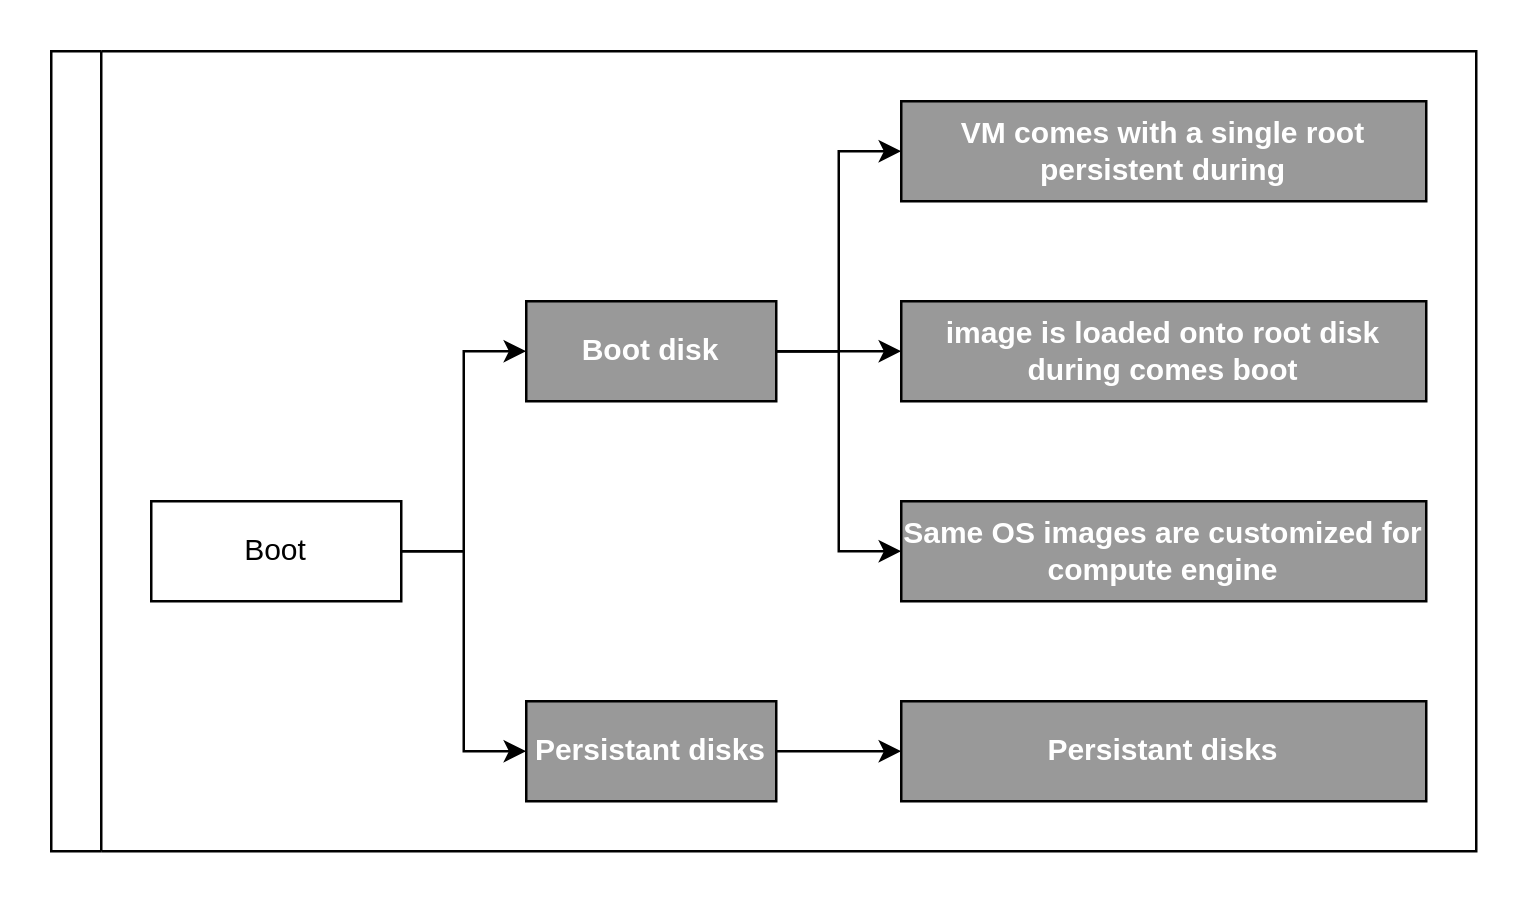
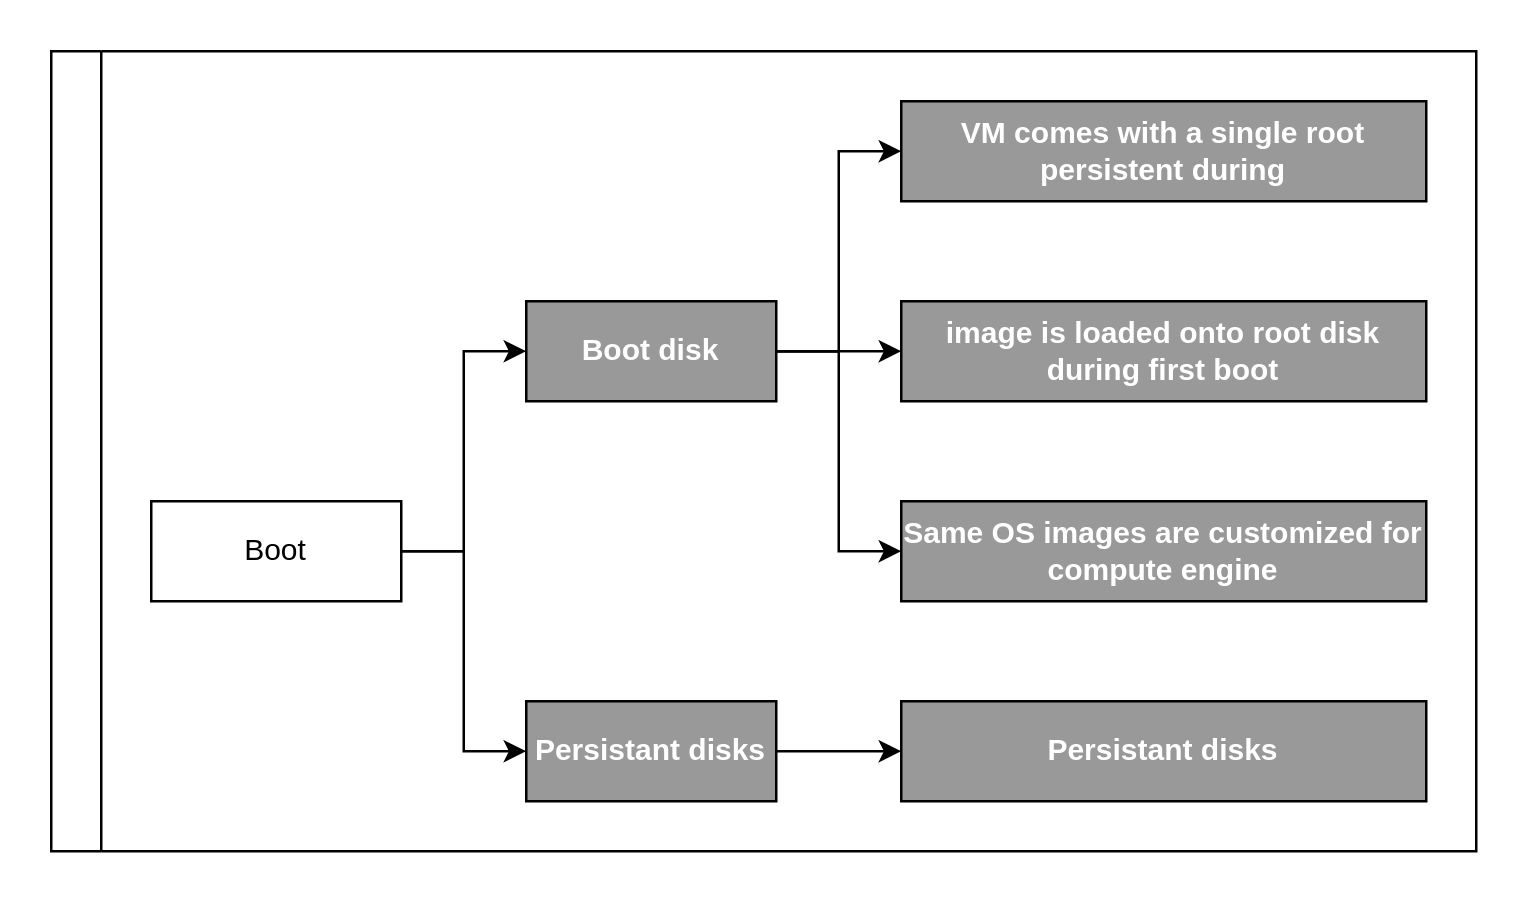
node "image is loaded onto root disk during comes boot": label "image is loaded onto root disk during comes boot" -> "image is loaded onto root disk during first boot"
